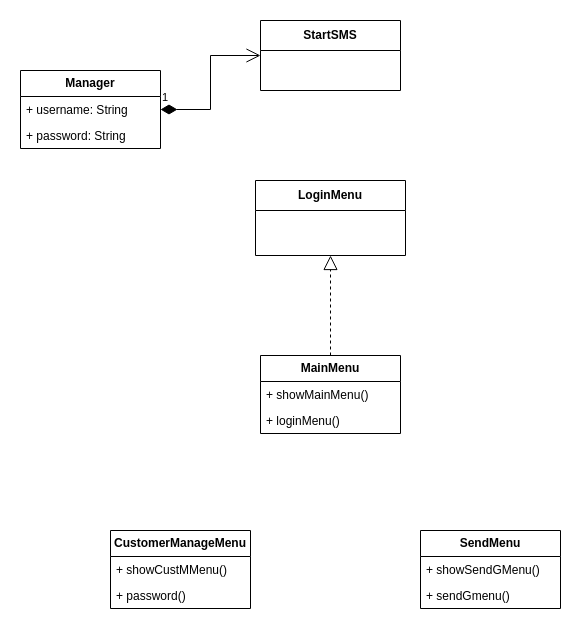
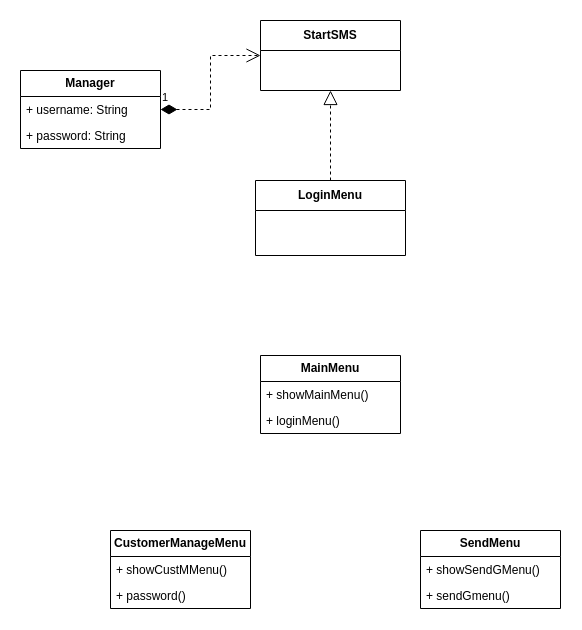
edge "StartSMS" -- "Manager": style solid -> dashed
edge "LoginMenu" -> "StartSMS": added
edge "MainMenu" -> "LoginMenu": removed
